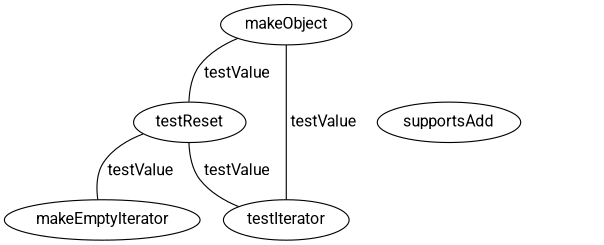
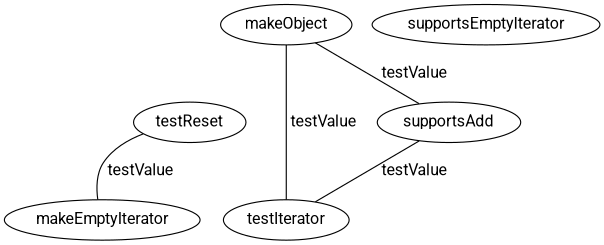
node "supportsEmptyIterator": added
edge "makeObject" -- "testReset": now "makeObject" -- "supportsAdd"
edge "testReset" -- "testIterator": now "supportsAdd" -- "testIterator"
